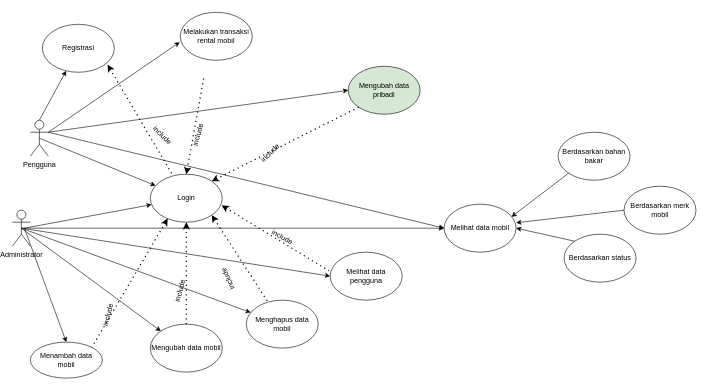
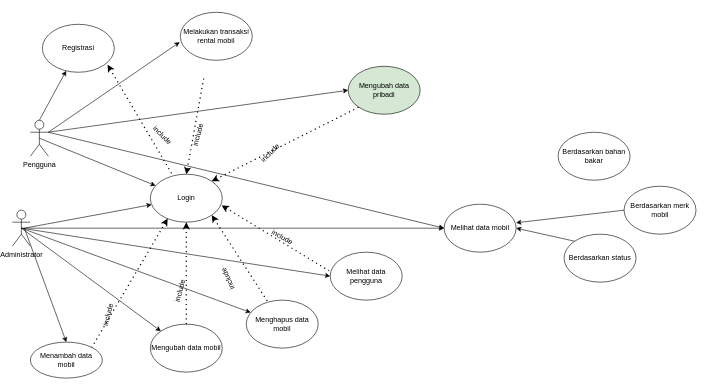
edge "Berdasarkan bahan bakar" -> "Melihat data mobil": removed
